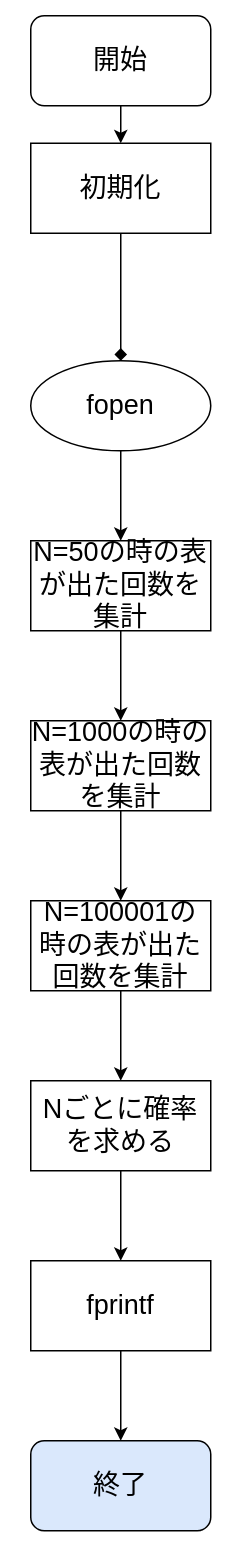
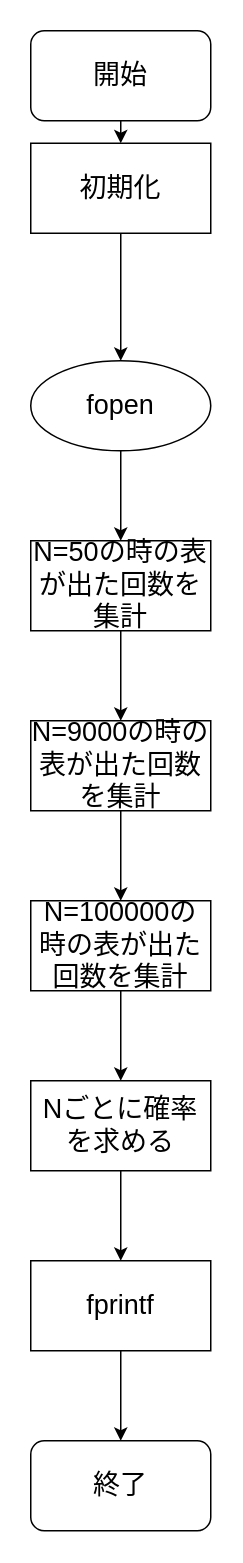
node "開始": moved (121, 61) -> (121, 76)
edge "初期化" -> "fopen": arrowhead diamond -> classic
node "N=1000の時の表が出た回数を集計": label "N=1000の時の表が出た回数を集計" -> "N=9000の時の表が出た回数を集計"
node "N=100001の時の表が出た回数を集計": label "N=100001の時の表が出た回数を集計" -> "N=100000の時の表が出た回数を集計"
node "終了": fillcolor #dae8fc -> #ffffff
